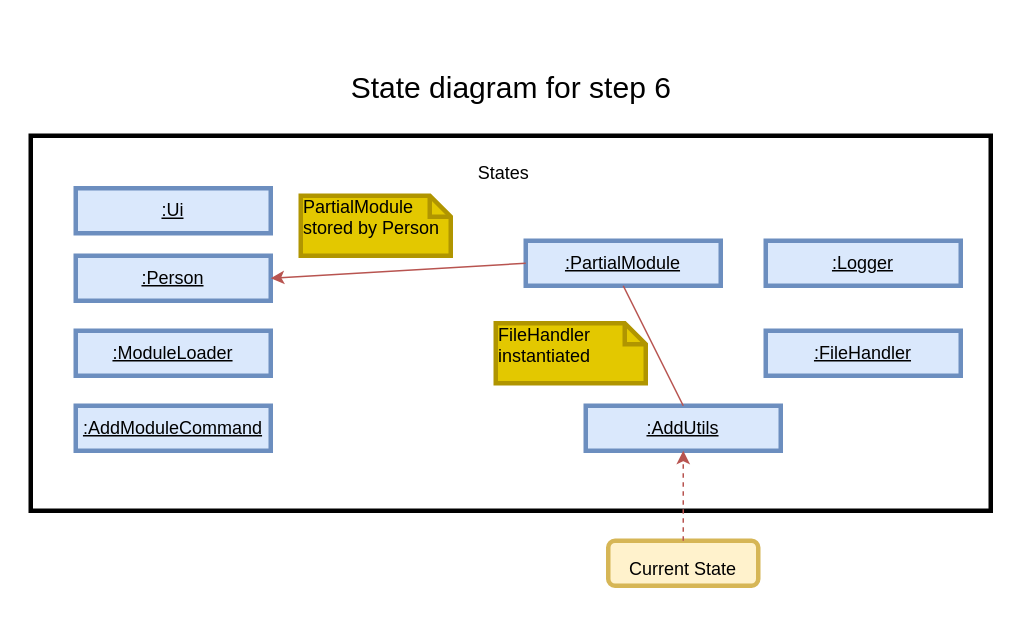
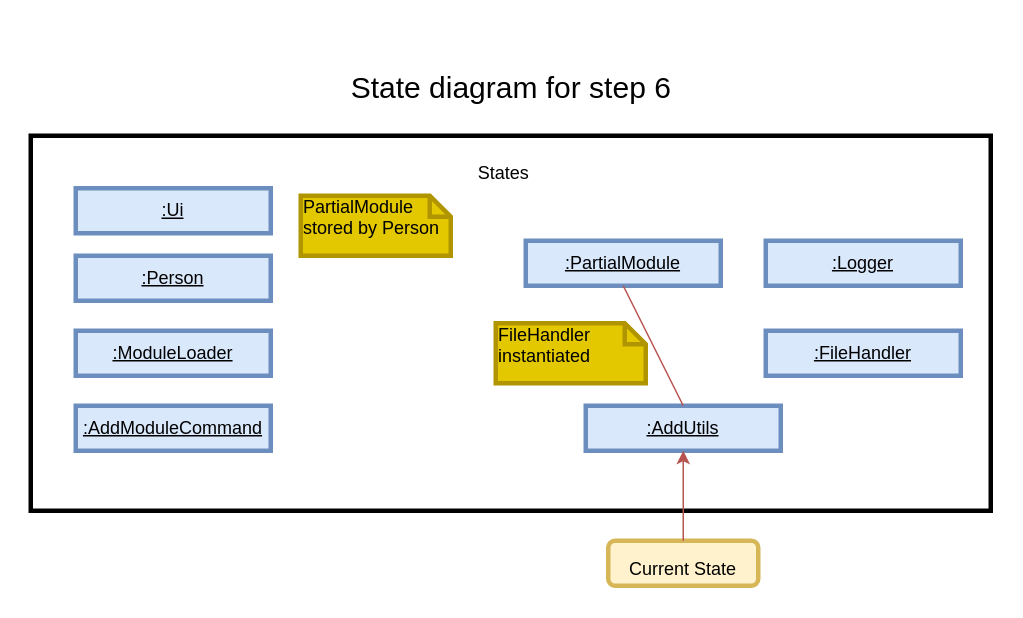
edge ":PartialModule" -> ":Person": removed
edge "Current State" -> ":AddUtils": style dashed -> solid
